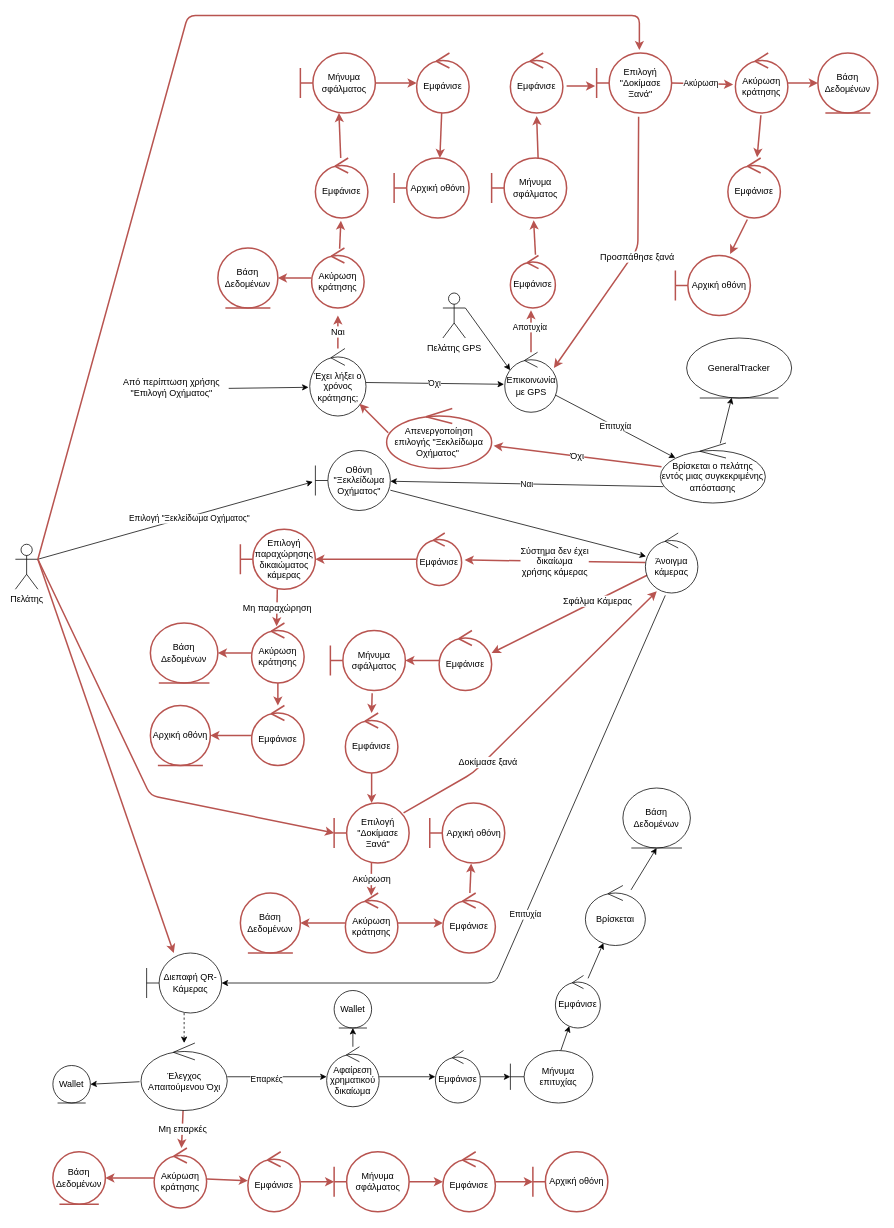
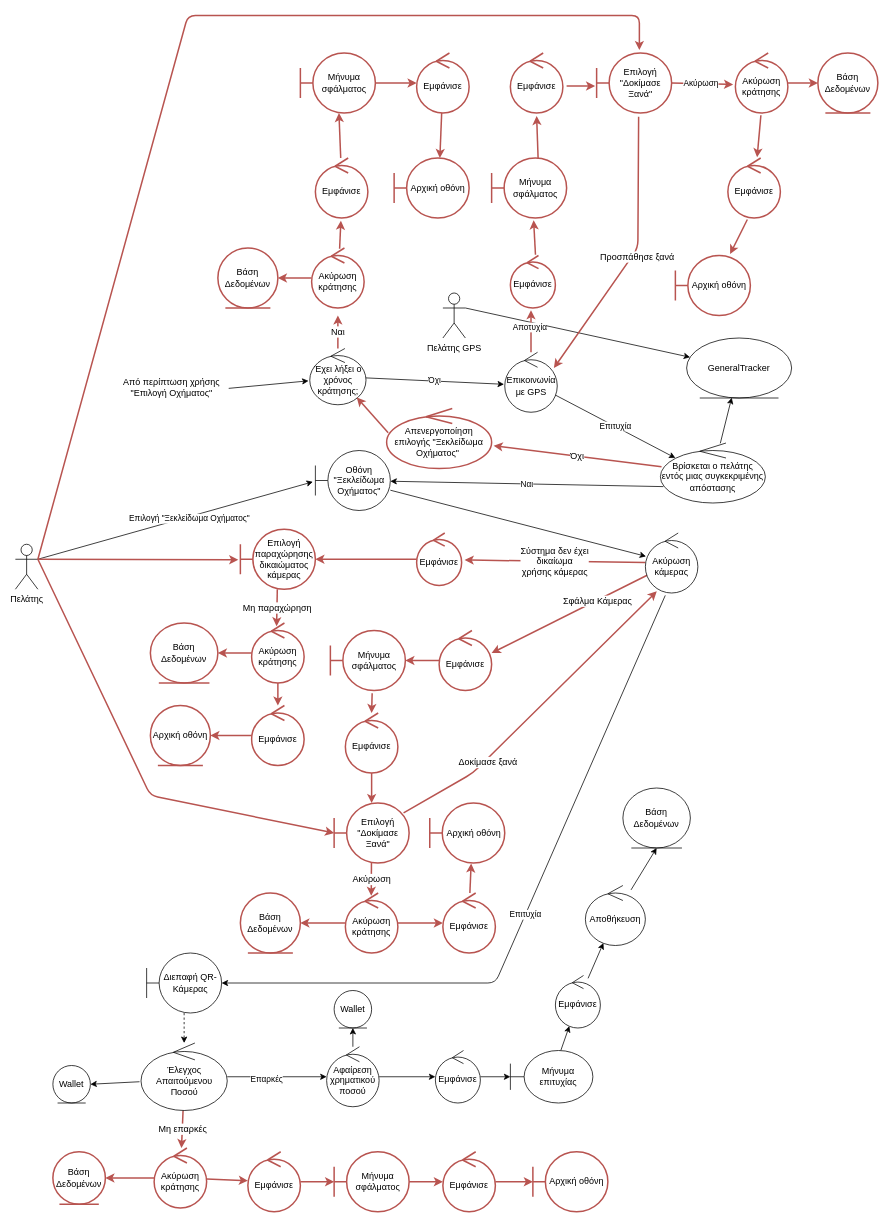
edge "Πελάτης GPS" -> "Επικοινωνία με GPS": now "Πελάτης GPS" -> "GeneralTracker"
node "Έχει λήξει ο χρόνος κράτησης;": size 56x68 -> 56x56
node "Άνοιγμα κάμερας": label "Άνοιγμα κάμερας" -> "Ακύρωση κάμερας"
edge "Πελάτης" -> "Διεπαφή QR-Κάμερας": now "Πελάτης" -> "Επιλογή παραχώρησης δικαιώματος κάμερας"
node "Βρίσκεται": label "Βρίσκεται" -> "Αποθήκευση"
node "Αφαίρεση χρηματικού δικαίωμα": label "Αφαίρεση χρηματικού δικαίωμα" -> "Αφαίρεση χρηματικού ποσού"
node "Έλεγχος Απαιτούμενου Όχι": label "Έλεγχος Απαιτούμενου Όχι" -> "Έλεγχος Απαιτούμενου Ποσού"
